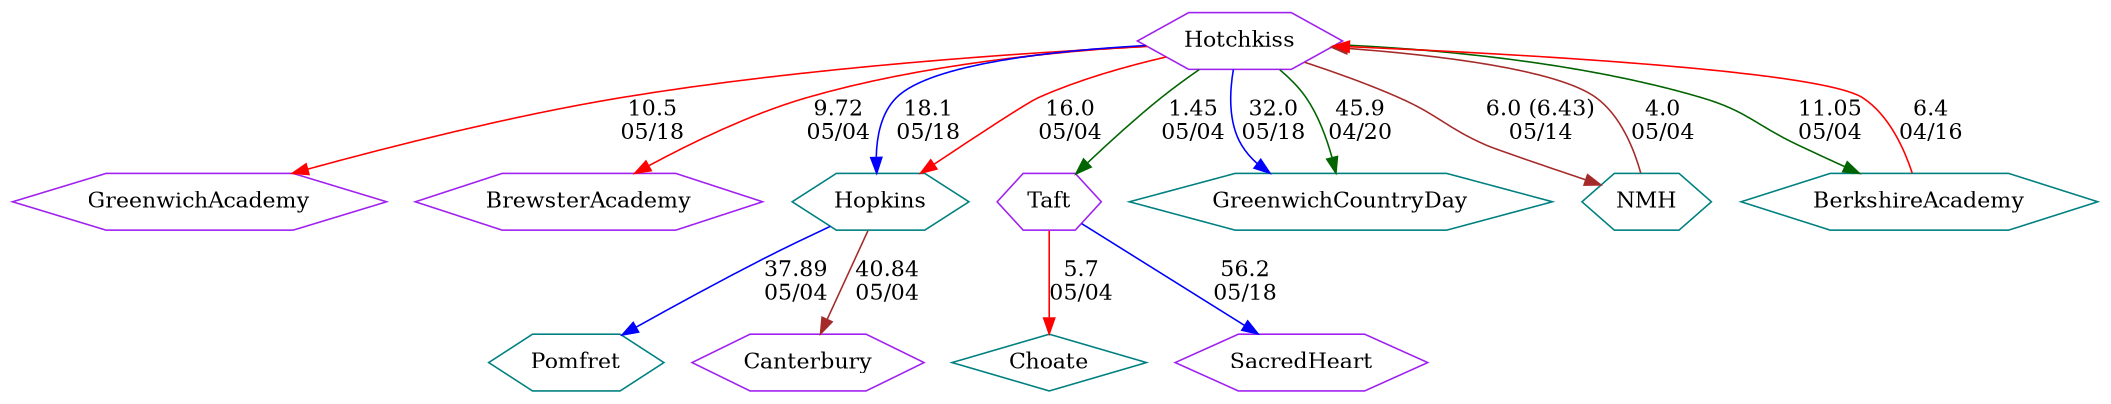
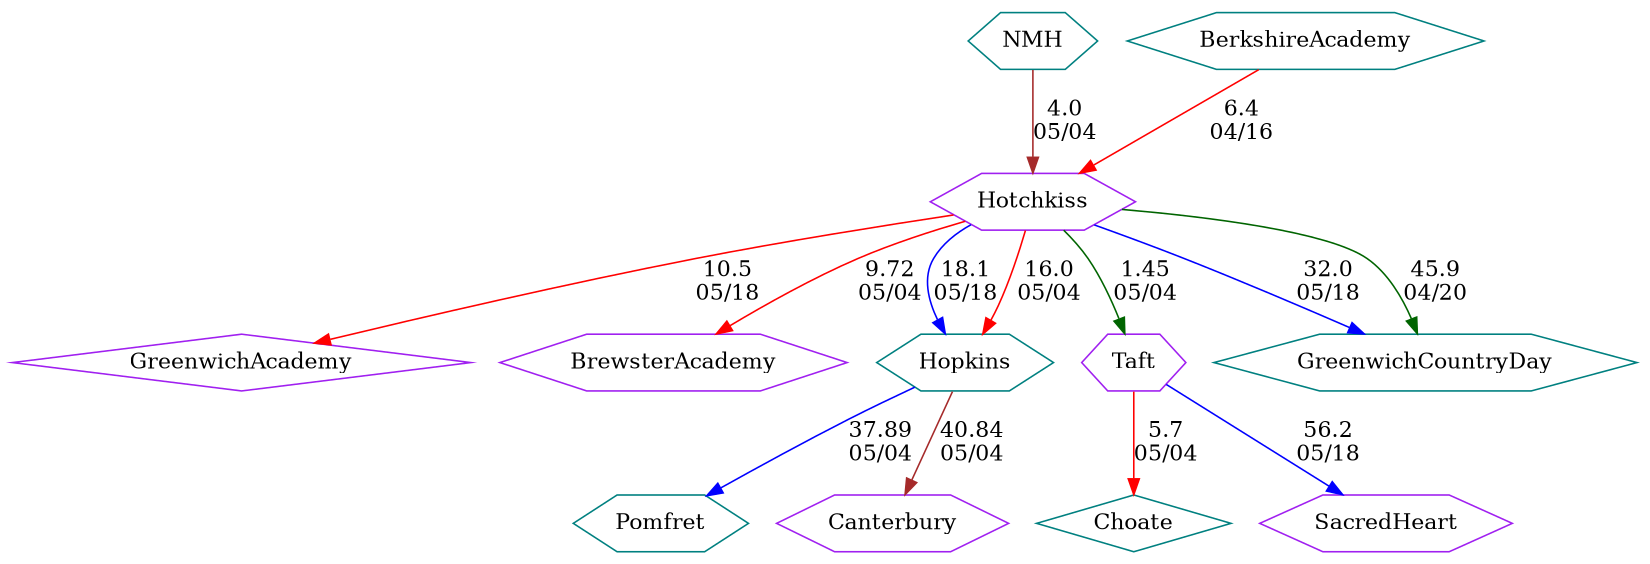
edge "Hotchkiss" -> "BerkshireAcademy": removed, label "11.05 05/04"
edge "Hotchkiss" -> "NMH": removed, label "6.0 (6.43) 05/14"
node "GreenwichAcademy": shape hexagon -> diamond
